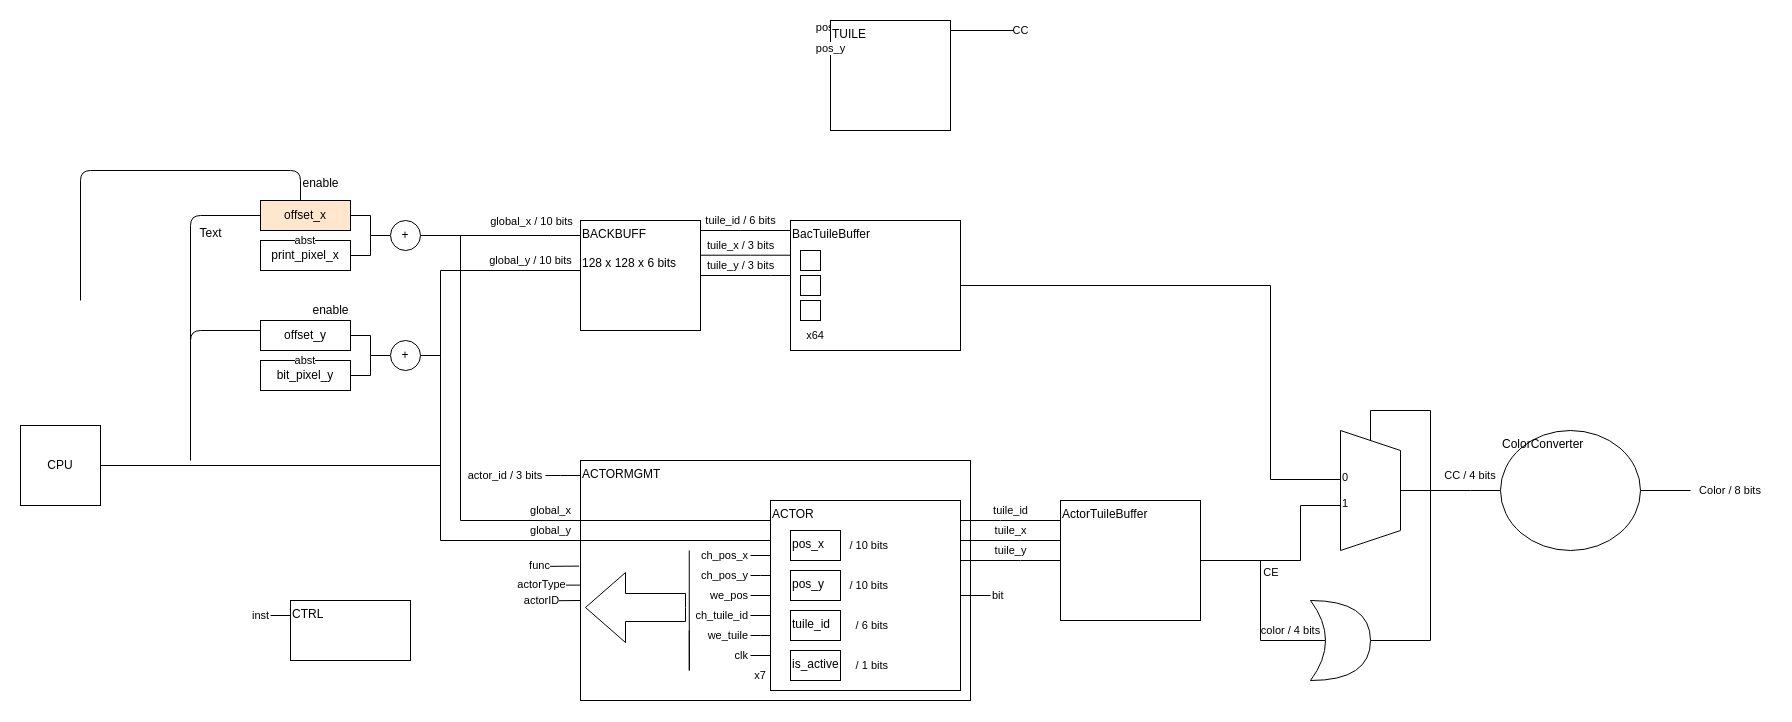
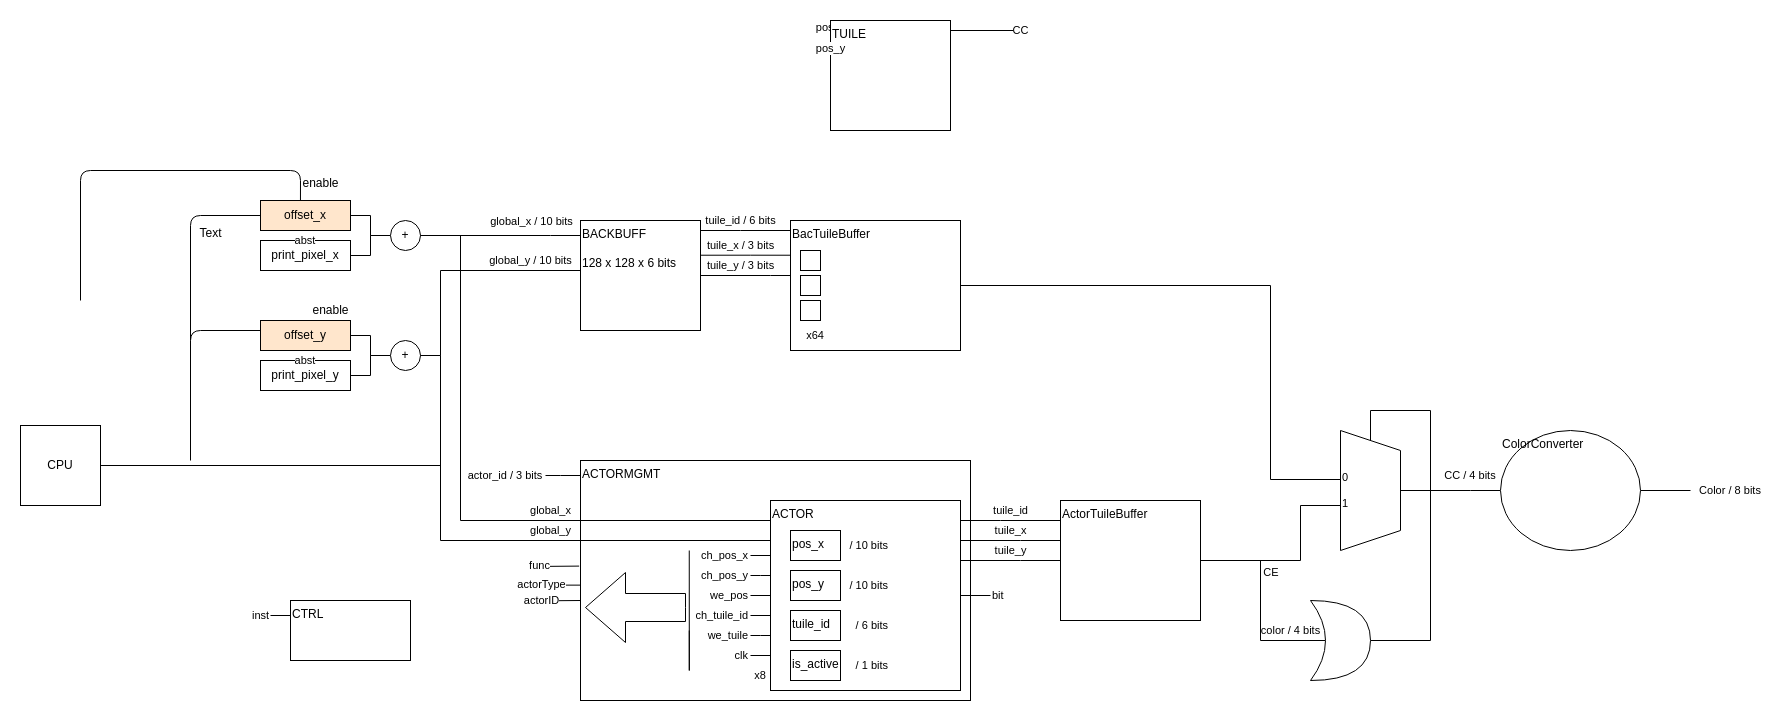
node "offset_y": fillcolor #ffffff -> #ffe6cc
node "bit_pixel_y": label "bit_pixel_y" -> "print_pixel_y"
node "x7": label "x7" -> "x8"
